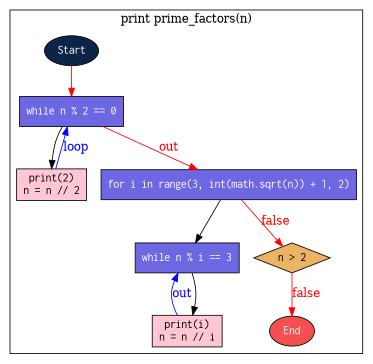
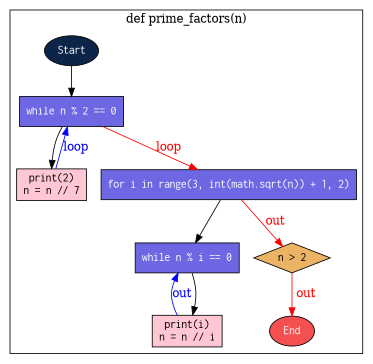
cluster "print prime_factors(n)": label "print prime_factors(n)" -> "def prime_factors(n)"
edge "Start" -> "while n % 2 == 0": color red -> black
edge "while n % 2 == 0" -> "for i in range(3, int(math.sqrt(n)) + 1, 2)": label "out" -> "loop"
node "print(2) n = n // 2": label "print(2) n = n // 2" -> "print(2) n = n // 7"
edge "for i in range(3, int(math.sqrt(n)) + 1, 2)" -> "n > 2": label "false" -> "out"
node "while n % i == 3": label "while n % i == 3" -> "while n % i == 0"
edge "n > 2" -> "End": label "false" -> "out"
